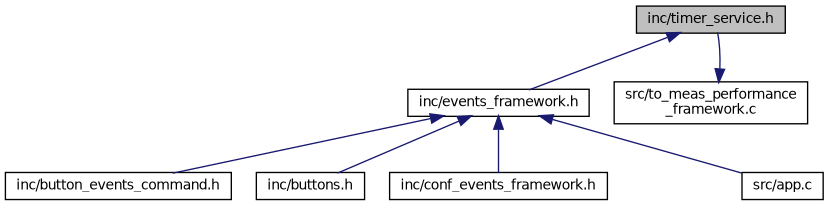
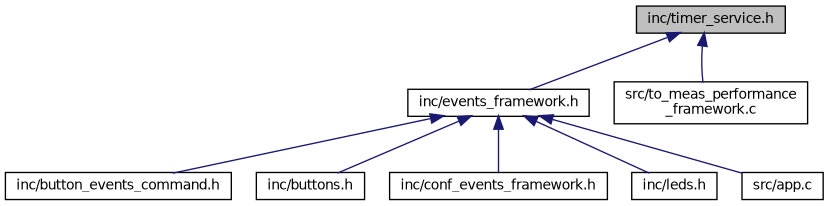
edge "inc/timer_service.h" -> "src/to_meas_performance _framework.c": reversed
node "inc/leds.h": added
